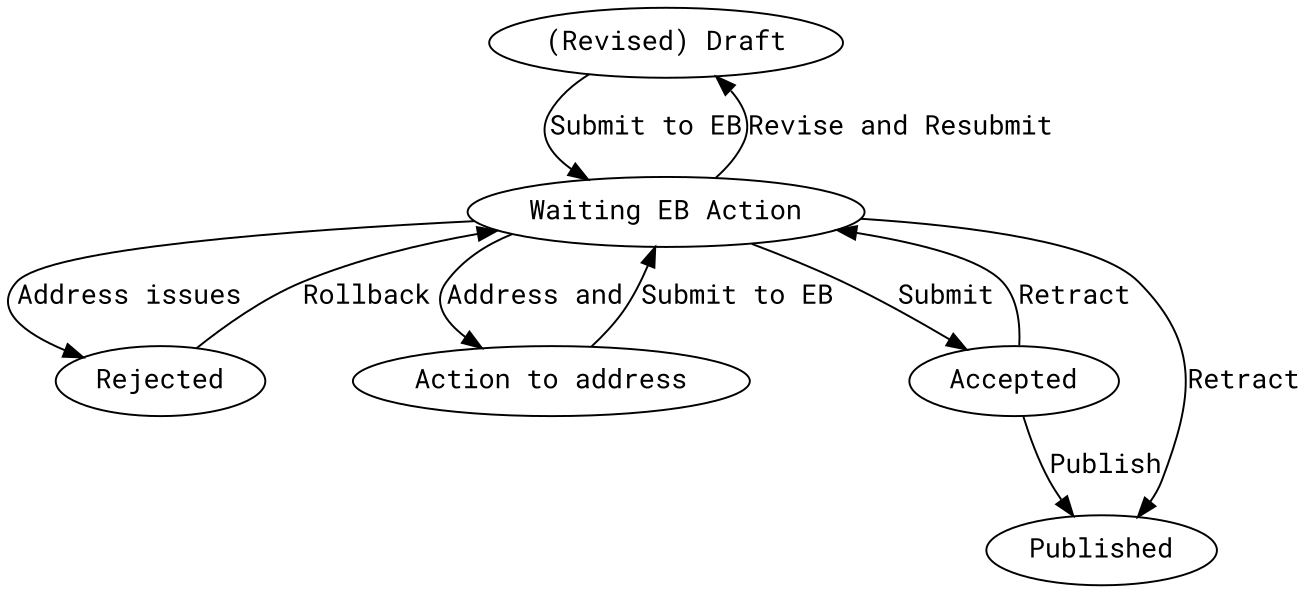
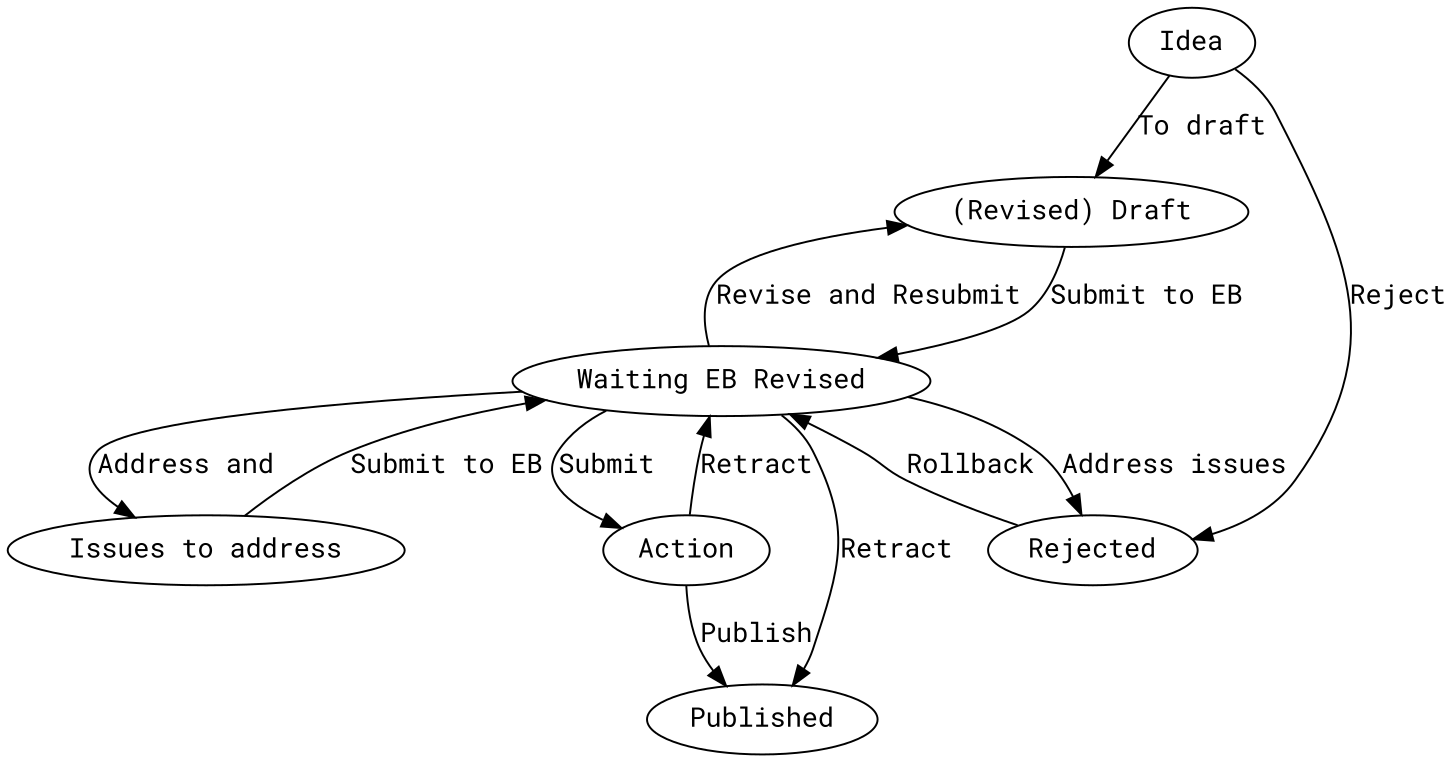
node "Idea": added
node "Waiting EB Action": label "Waiting EB Action" -> "Waiting EB Revised"
node "Action to address": label "Action to address" -> "Issues to address"
node "Accepted": label "Accepted" -> "Action"
